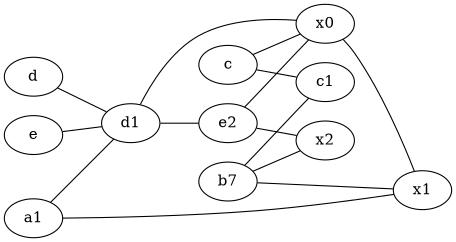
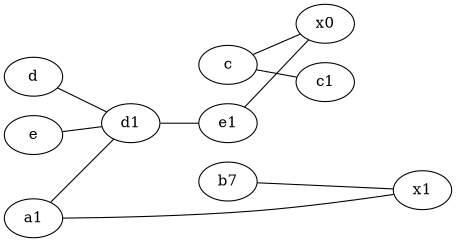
edge "x0" -- "d1": removed
edge "x0" -- "x1": removed
node "e2": label "e2" -> "e1"
edge "c1" -- "b7": removed
node "x2": removed
